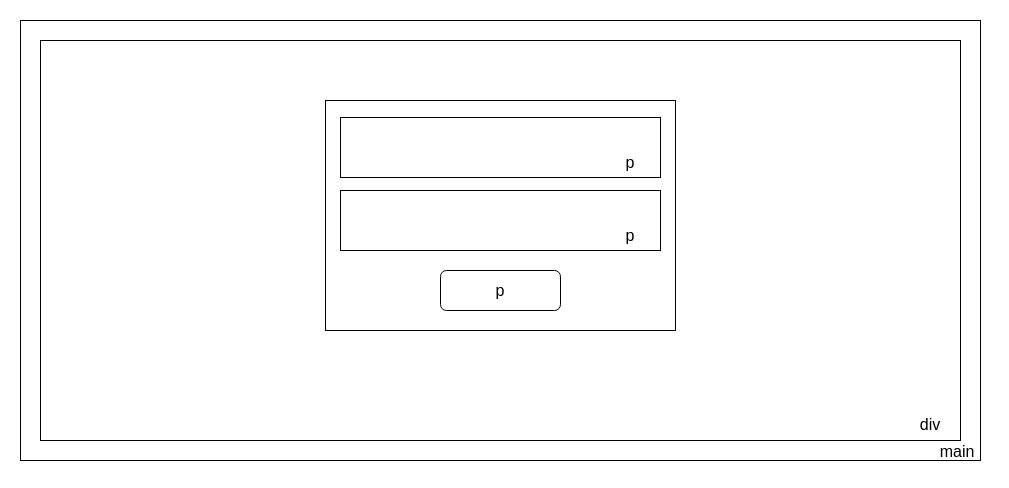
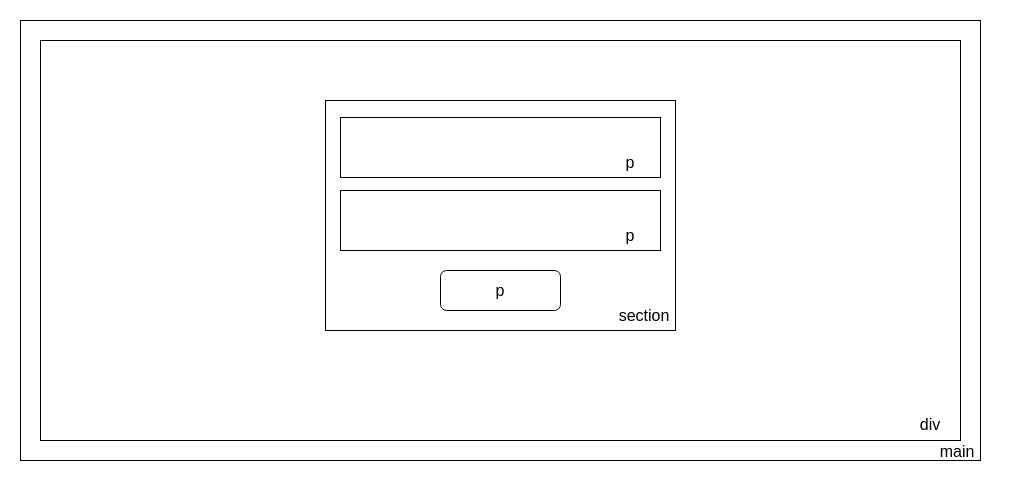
node "section": added
